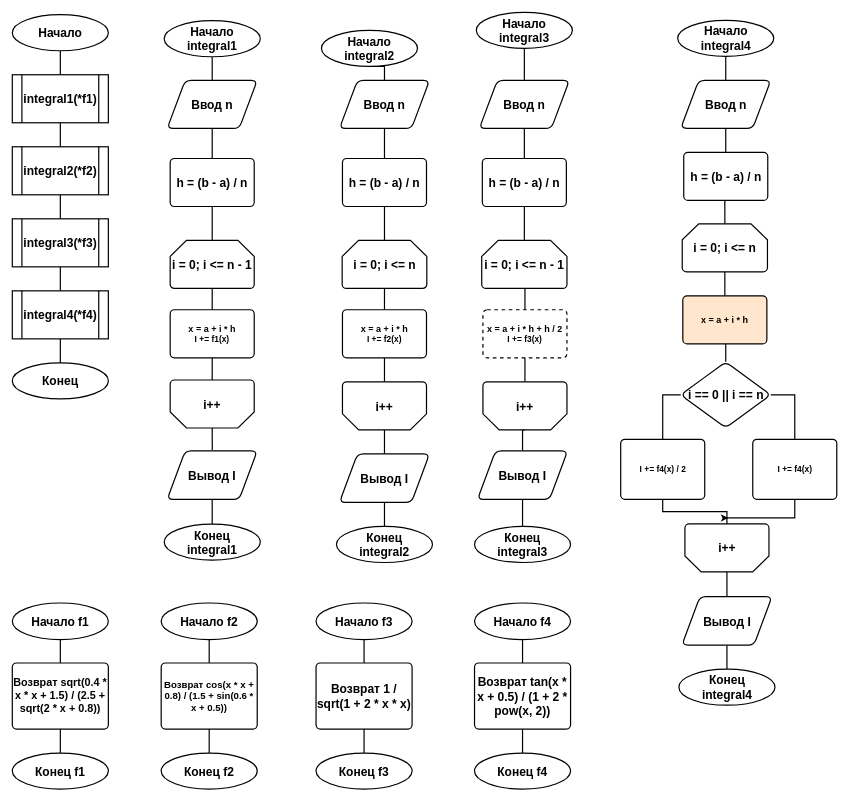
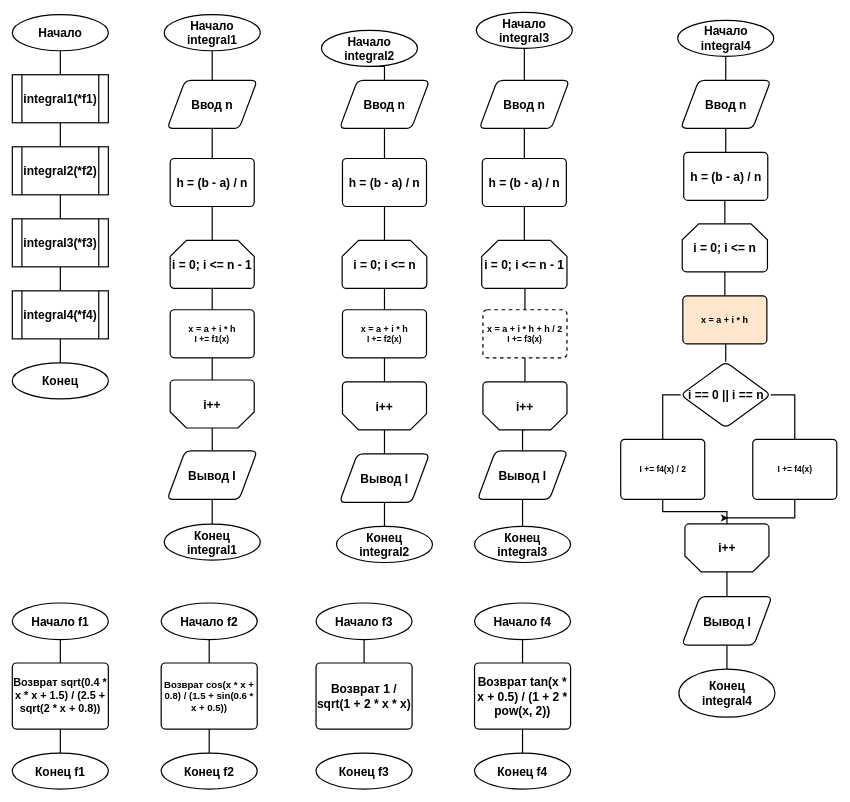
node "Начало integral1": moved (212, 39) -> (212, 33)
node "Конец integral4": size 96x36 -> 96x48
edge "Возврат 1 / sqrt(1 + 2 * x * x)" -- "Конец f3": removed
